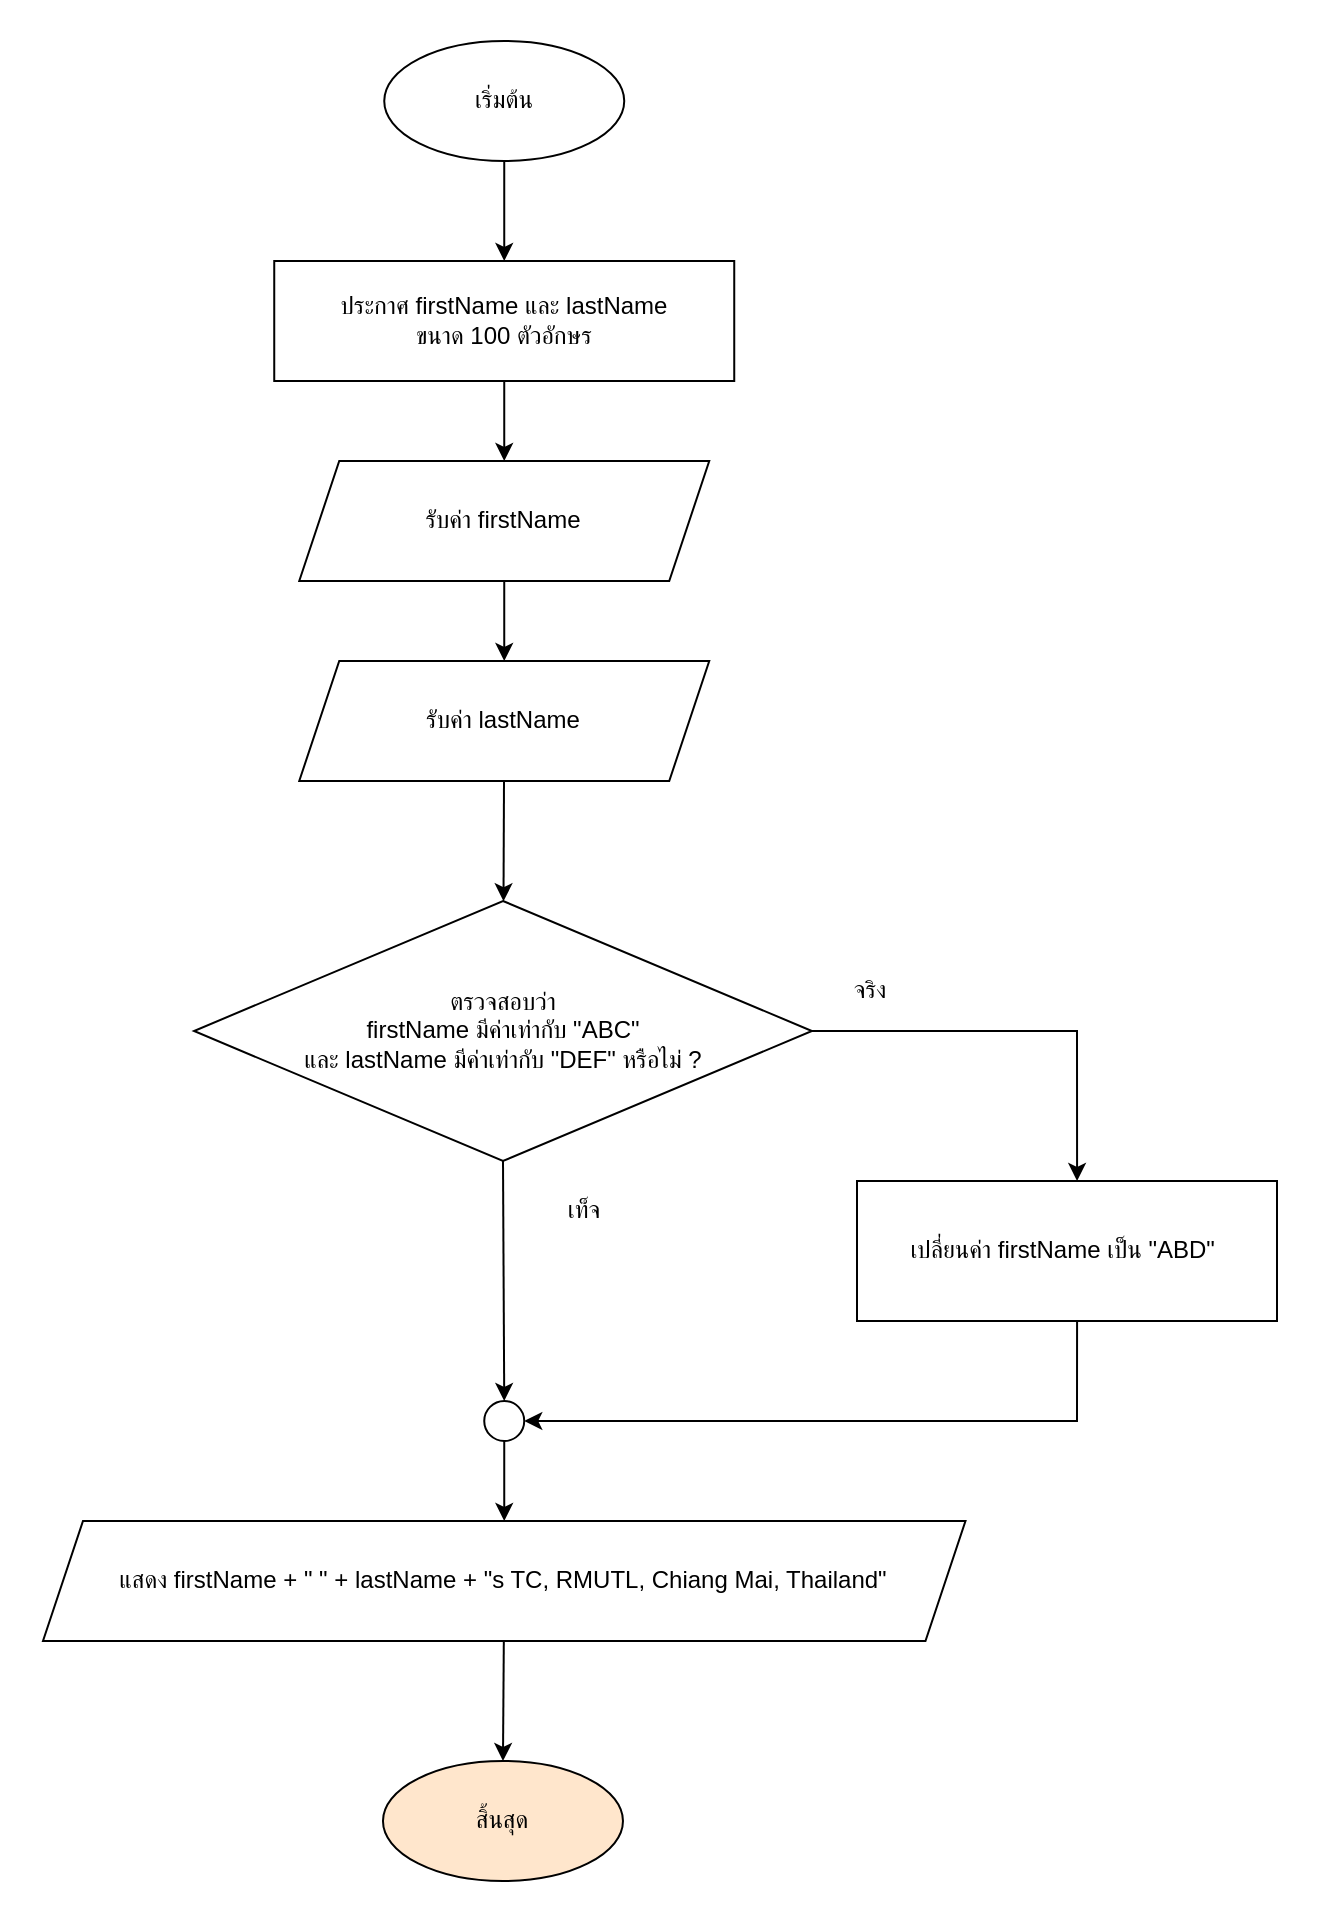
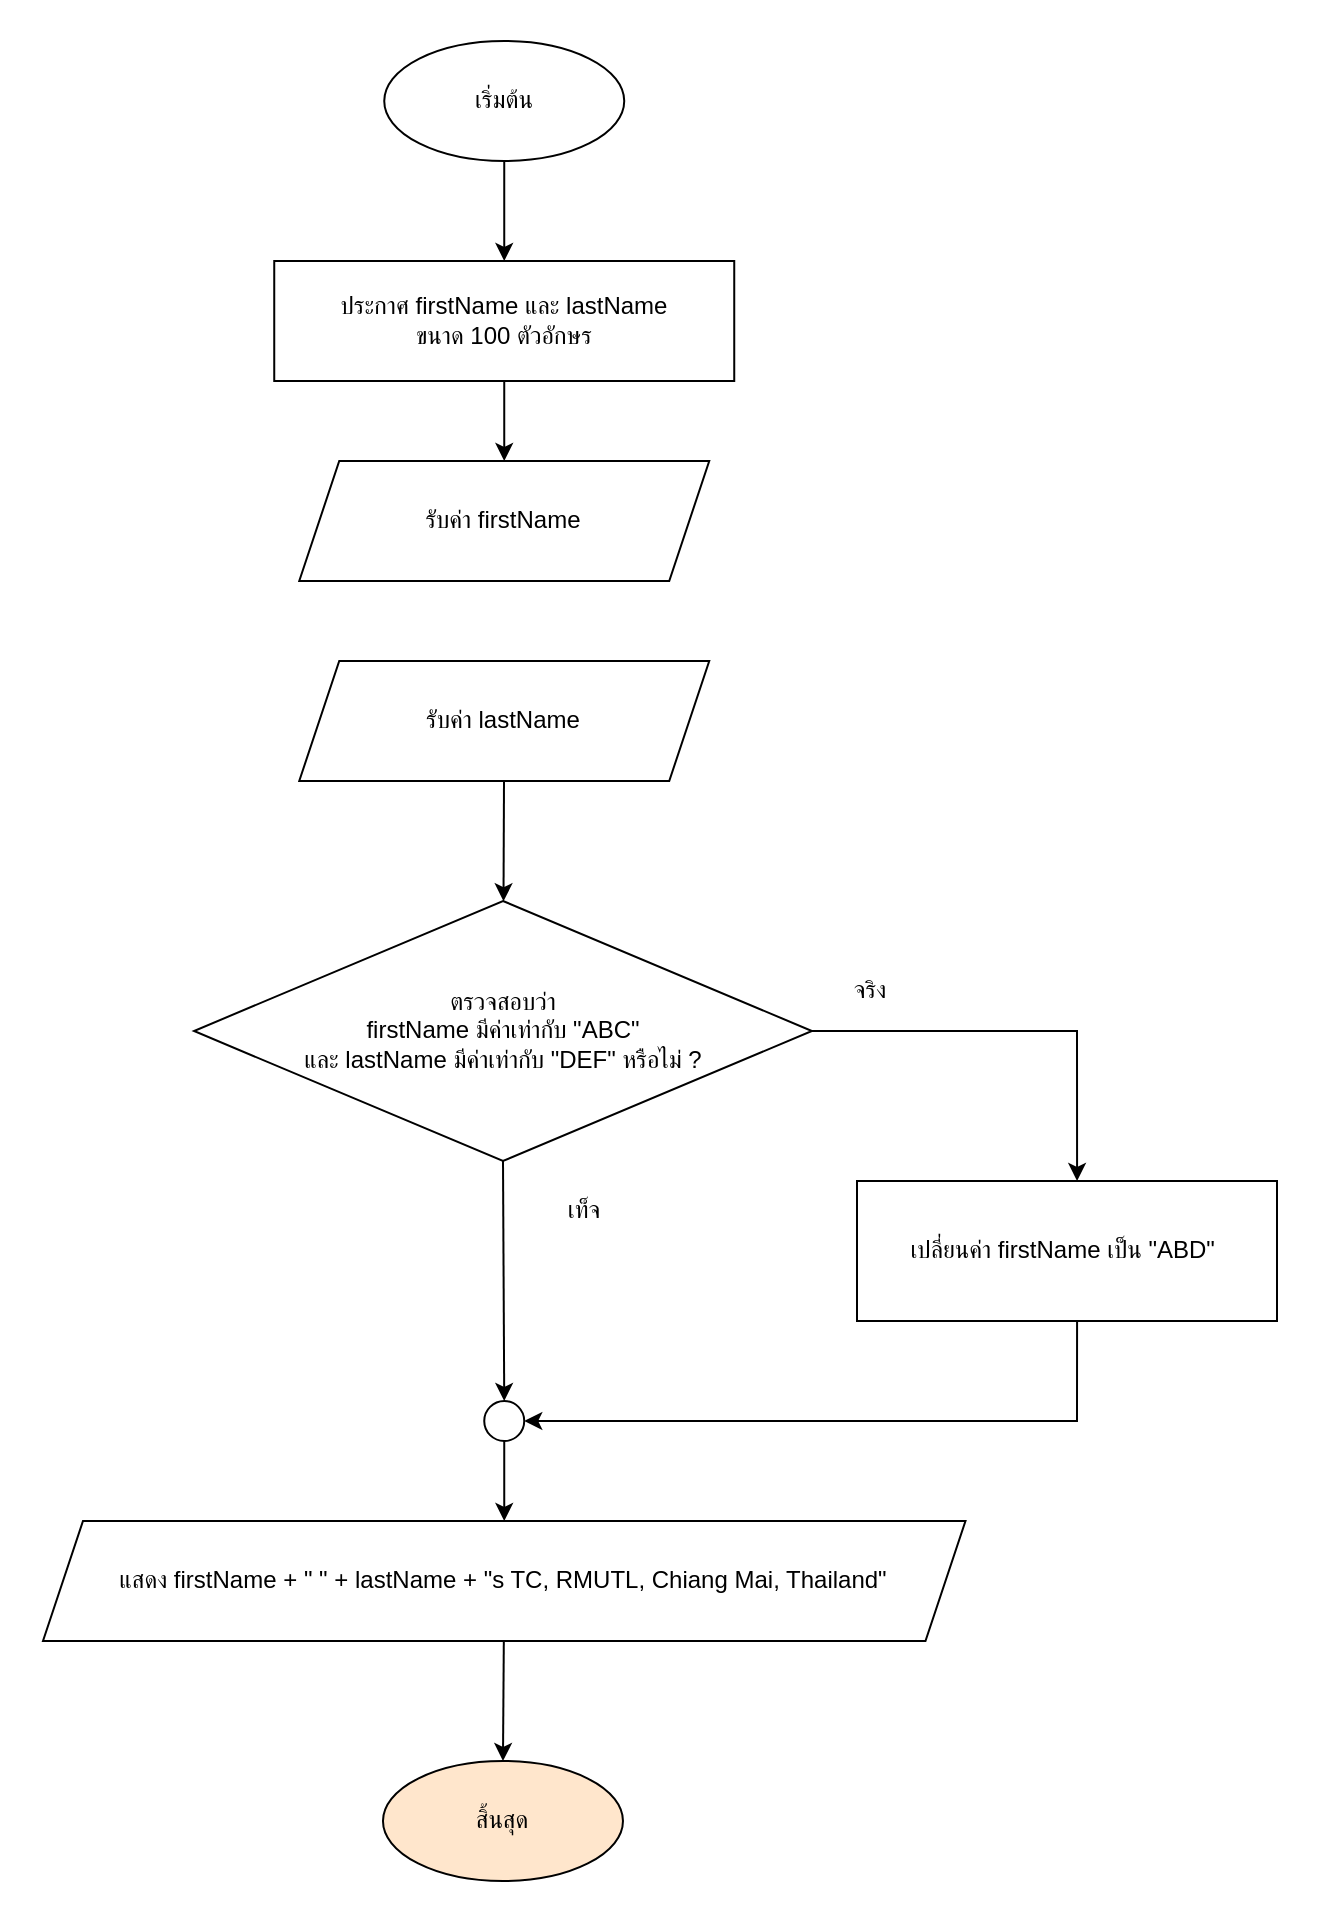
edge "รับค่า firstName" -> "รับค่า lastName": removed
